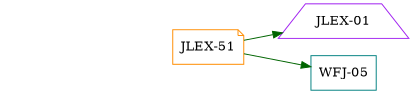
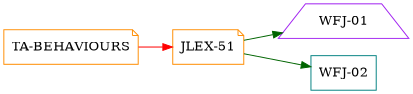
node "JLEX-01": label "JLEX-01" -> "WFJ-01"
node "TA-BEHAVIOURS": added
node "WFJ-05": label "WFJ-05" -> "WFJ-02"
